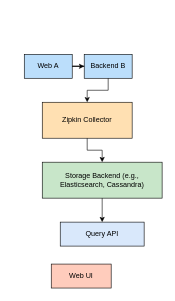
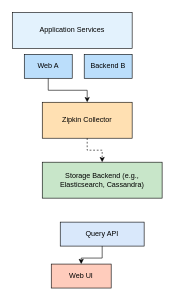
node "Application Services": added
edge "Web A" -> "Backend B": now "Web A" -> "Zipkin Collector"
edge "Backend B" -> "Zipkin Collector": removed
edge "Zipkin Collector" -> "Storage Backend (e.g., Elasticsearch, Cassandra)": style solid -> dashed
edge "Storage Backend (e.g., Elasticsearch, Cassandra)" -> "Query API": removed
edge "Query API" -> "Web UI": added
